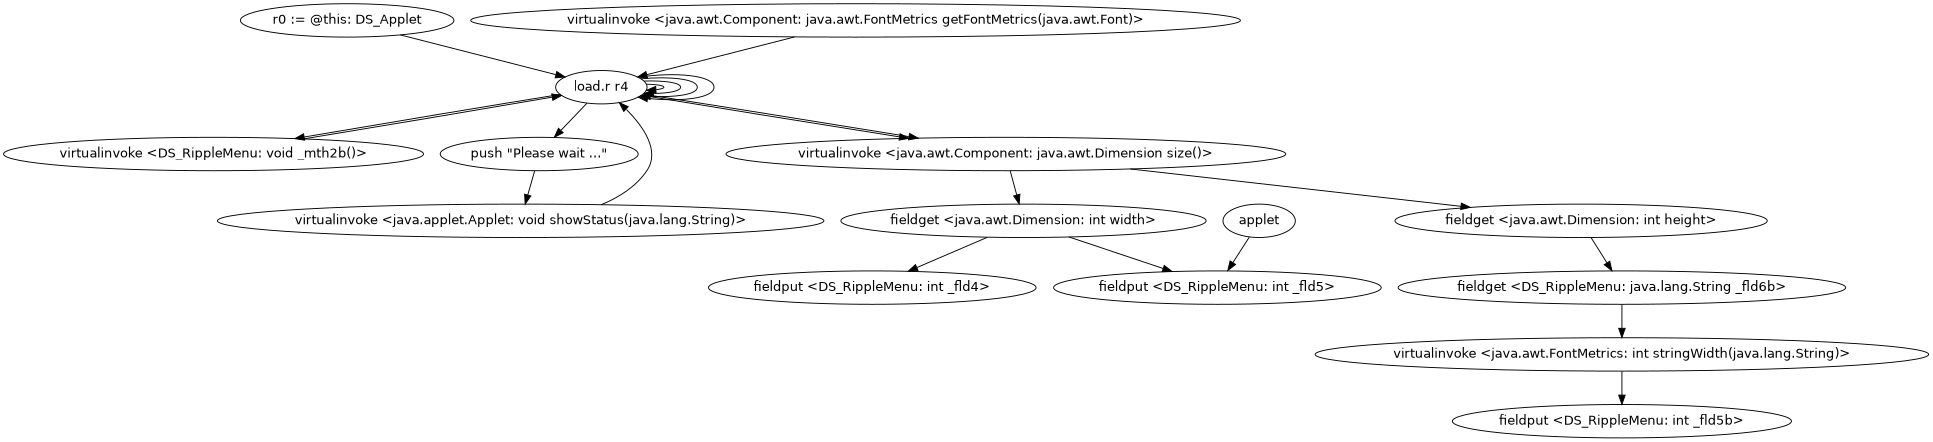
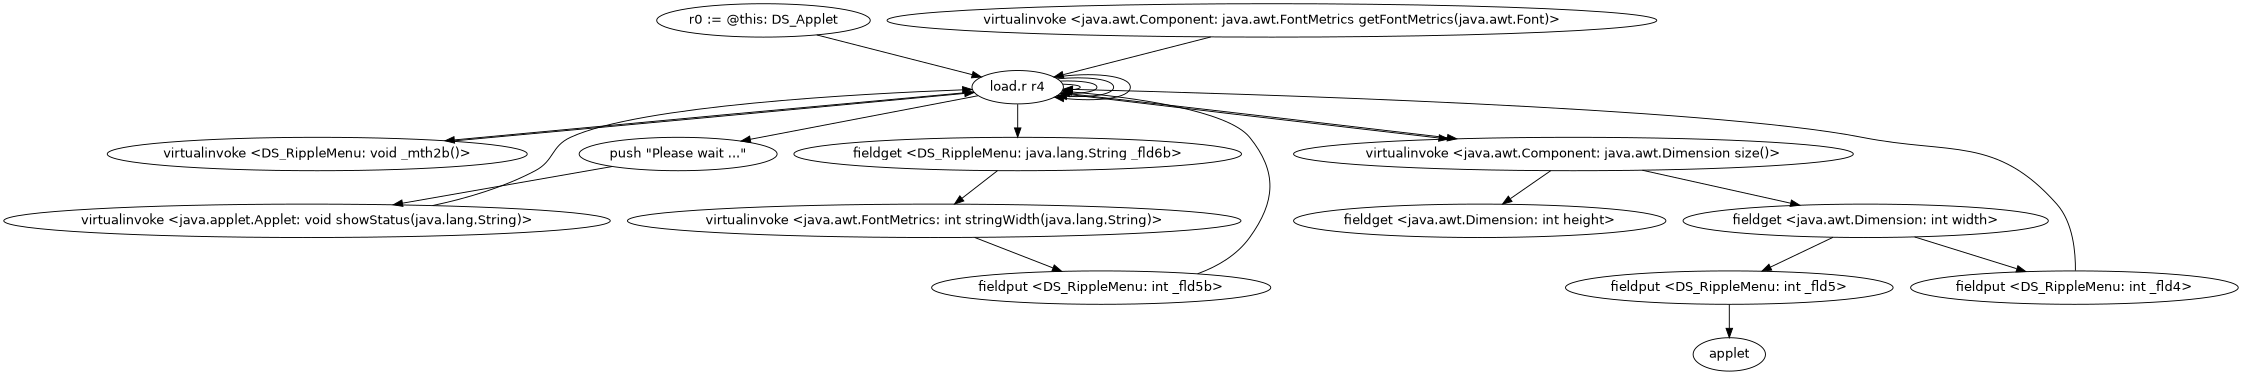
edge "fieldput <DS_RippleMenu: int _fld4>" -> "load.r r4": added
edge "fieldput <DS_RippleMenu: int _fld5b>" -> "load.r r4": added
edge "applet" -> "fieldput <DS_RippleMenu: int _fld5>": reversed
edge "fieldget <java.awt.Dimension: int height>" -> "fieldget <DS_RippleMenu: java.lang.String _fld6b>": now "load.r r4" -> "fieldget <DS_RippleMenu: java.lang.String _fld6b>"
